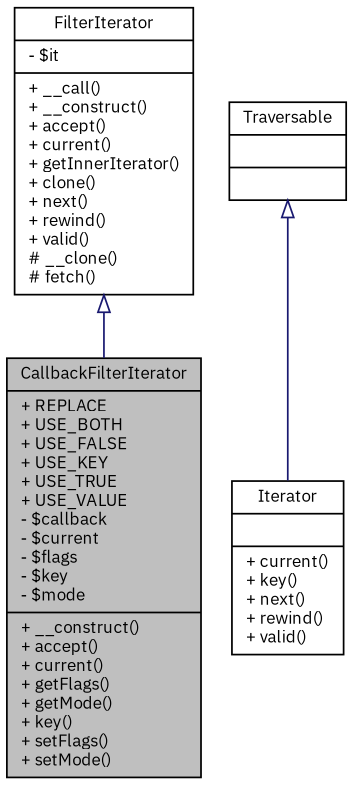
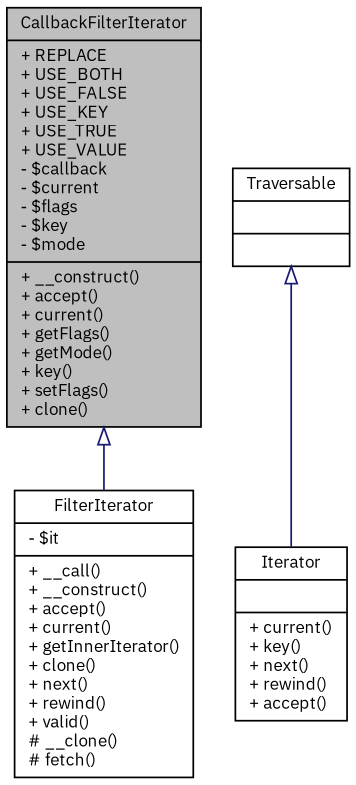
edge "CallbackFilterIterator" -> "FilterIterator": reversed
node "Iterator": text "+ valid()" -> "+ accept()"
node "CallbackFilterIterator": text "+ setMode()" -> "+ clone()"
